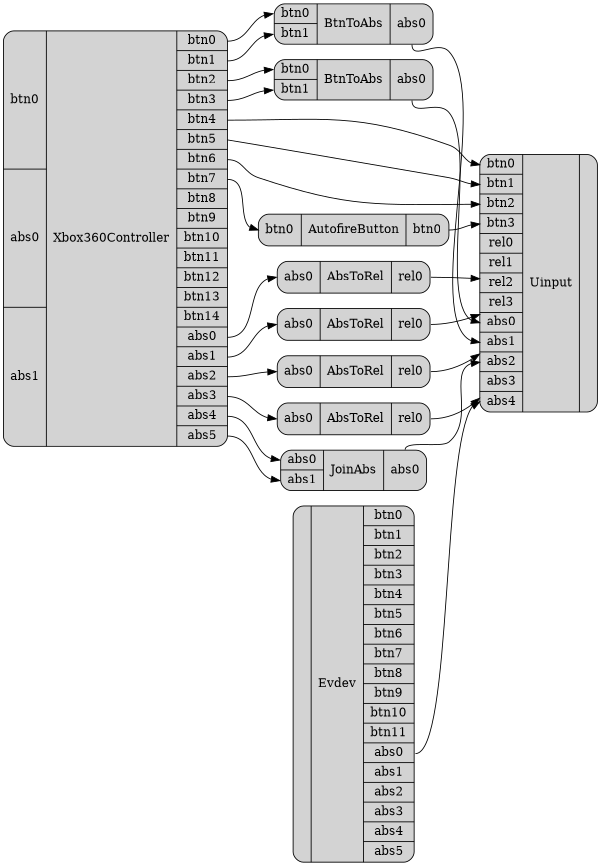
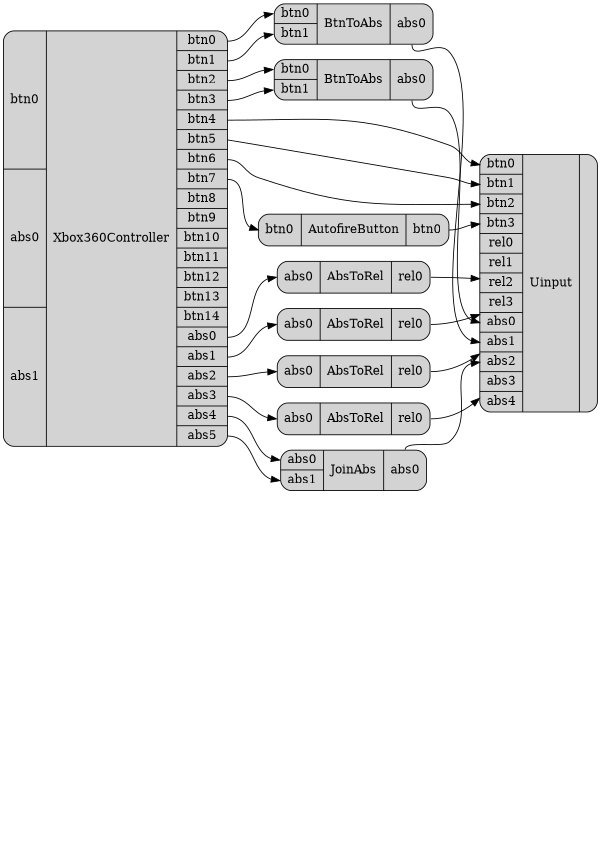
node "Evdev": removed
